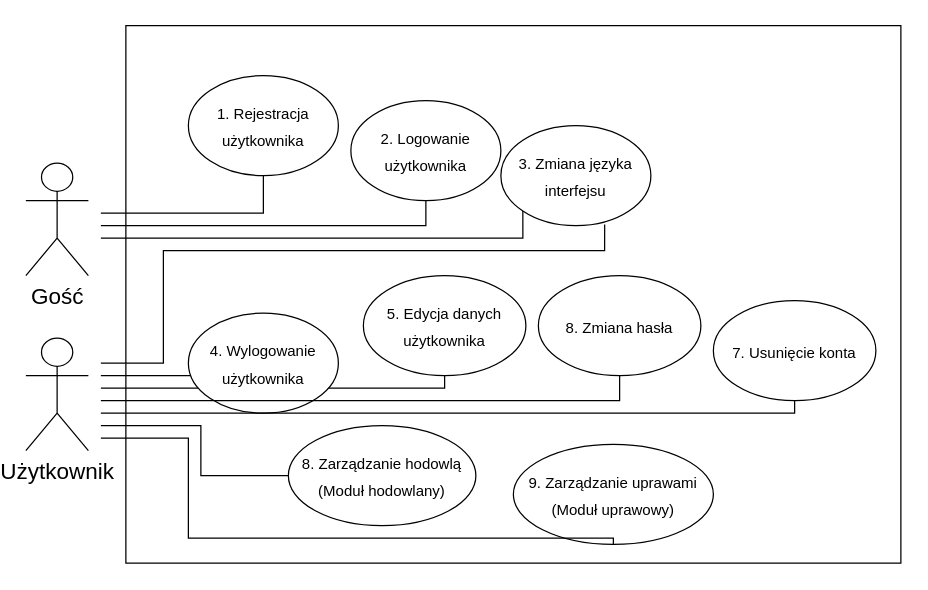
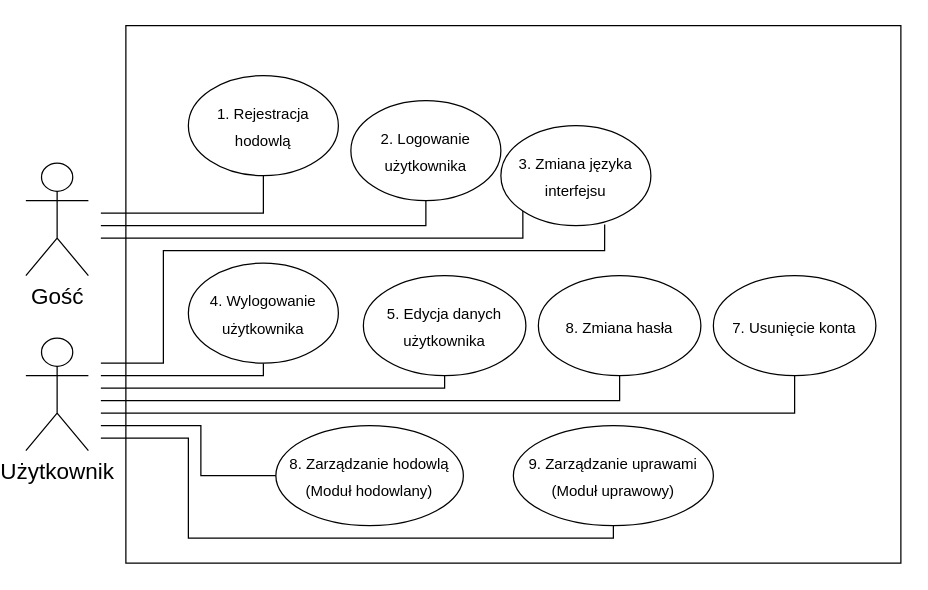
node "1. Rejestracja użytkownika": label "1. Rejestracja użytkownika" -> "1. Rejestracja hodowlą"
node "7. Usunięcie konta": moved (794, 351) -> (794, 326)
node "4. Wylogowanie użytkownika": moved (263, 363) -> (263, 313)
node "8. Zarządzanie hodowlą (Moduł hodowlany)": moved (382, 476) -> (369, 476)
node "9. Zarządzanie uprawami (Moduł uprawowy)": moved (613, 494) -> (613, 476)
